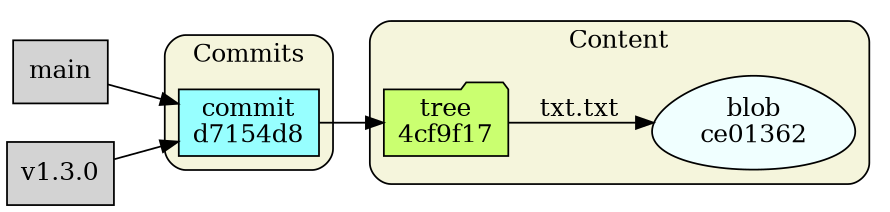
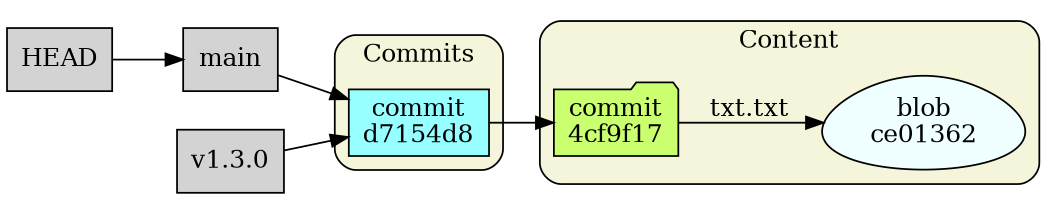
node "HEAD": added
node "tree 4cf9f17": label "tree 4cf9f17" -> "commit 4cf9f17"
